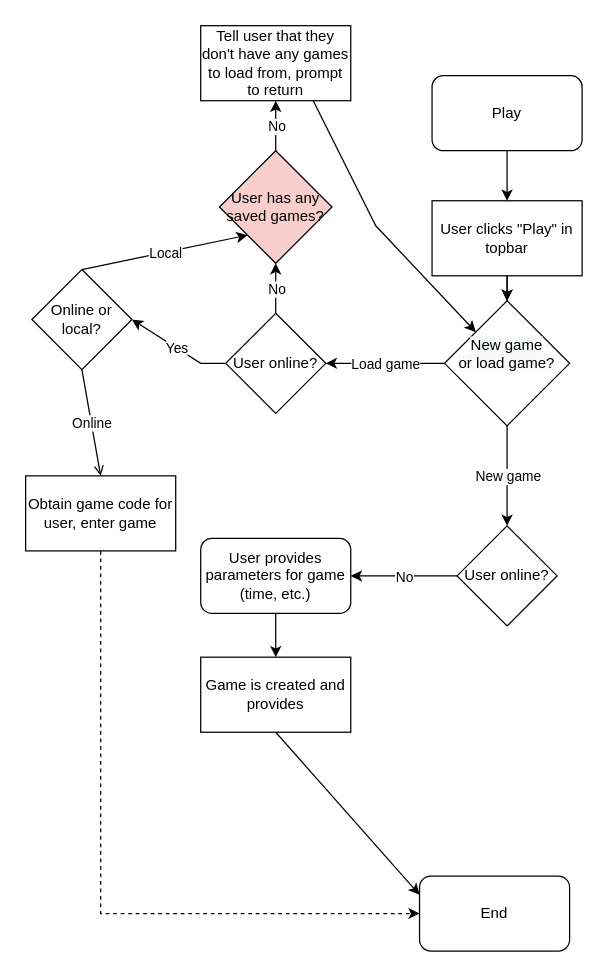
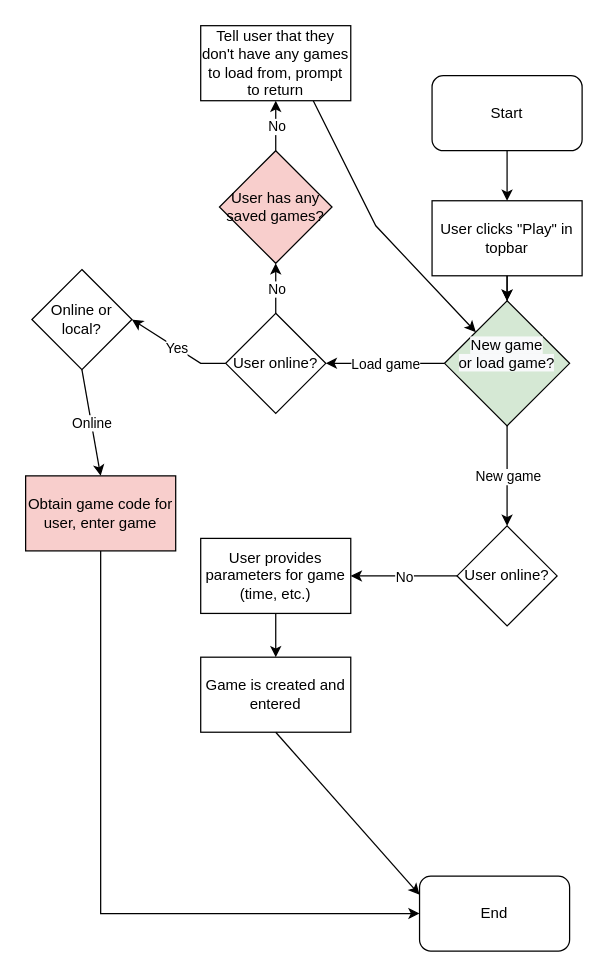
node "Play": label "Play" -> "Start"
edge "Online or local?" -> "User has any saved games?": removed, label "Local"
node "New gameor load game?": fillcolor #ffffff -> #d5e8d4
edge "Online or local?" -> "Obtain game code for user, enter game": arrowhead open -> classic
node "Obtain game code for user, enter game": fillcolor #ffffff -> #f8cecc
node "User provides parameters for game (time, etc.)": shape rounded rectangle -> rectangle
node "Game is created and provides": label "Game is created and provides" -> "Game is created and entered"
edge "Obtain game code for user, enter game" -> "End": style dashed -> solid
